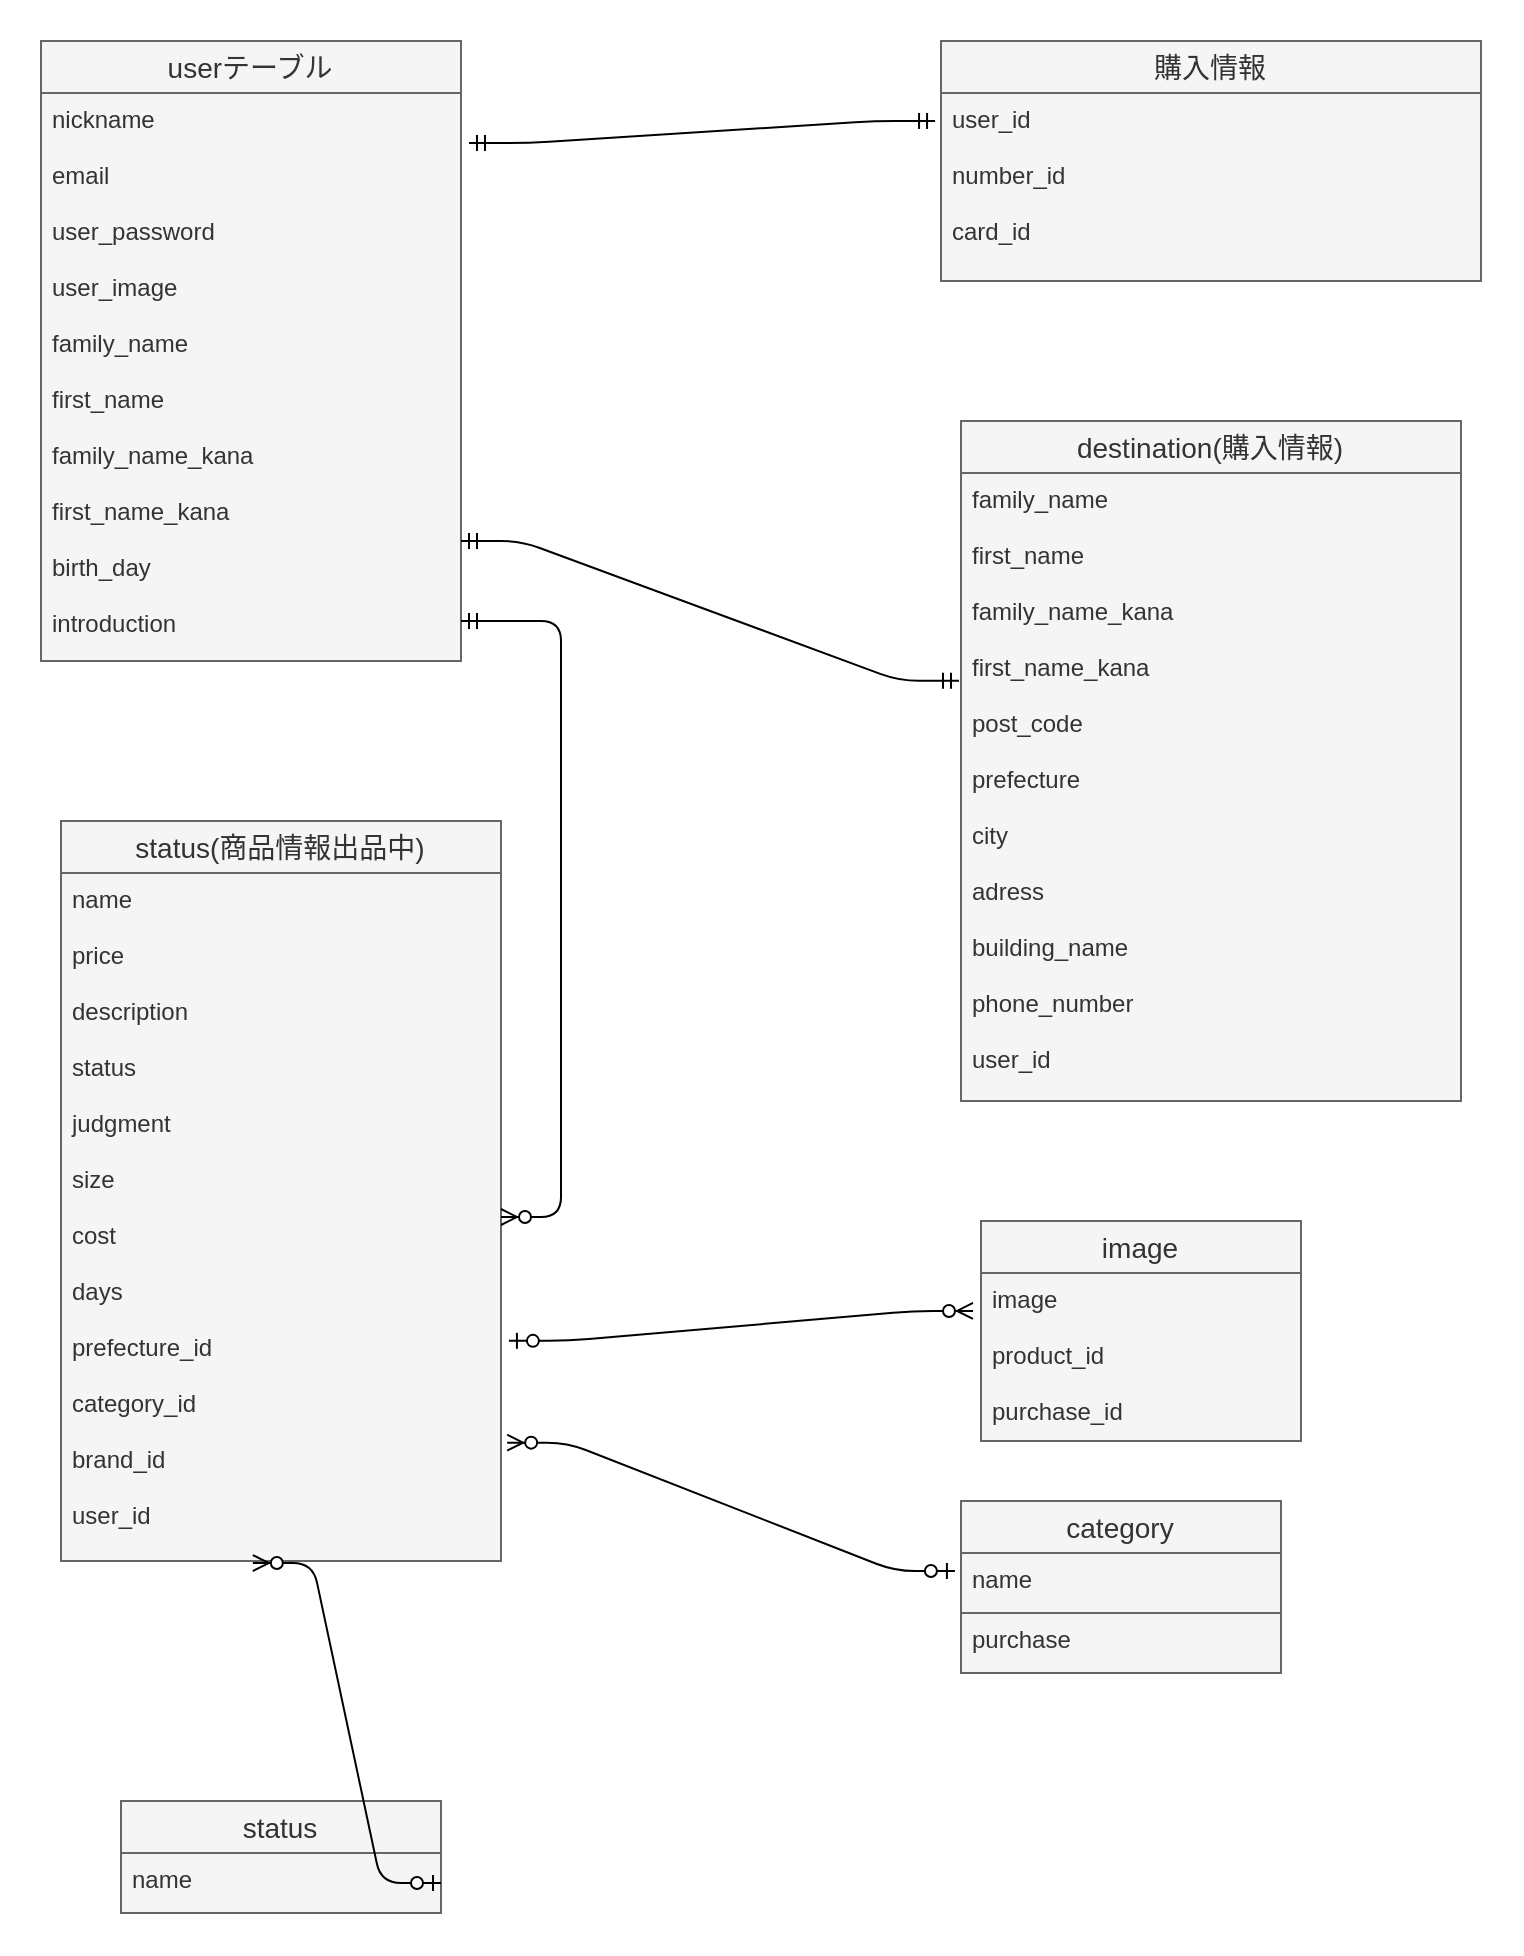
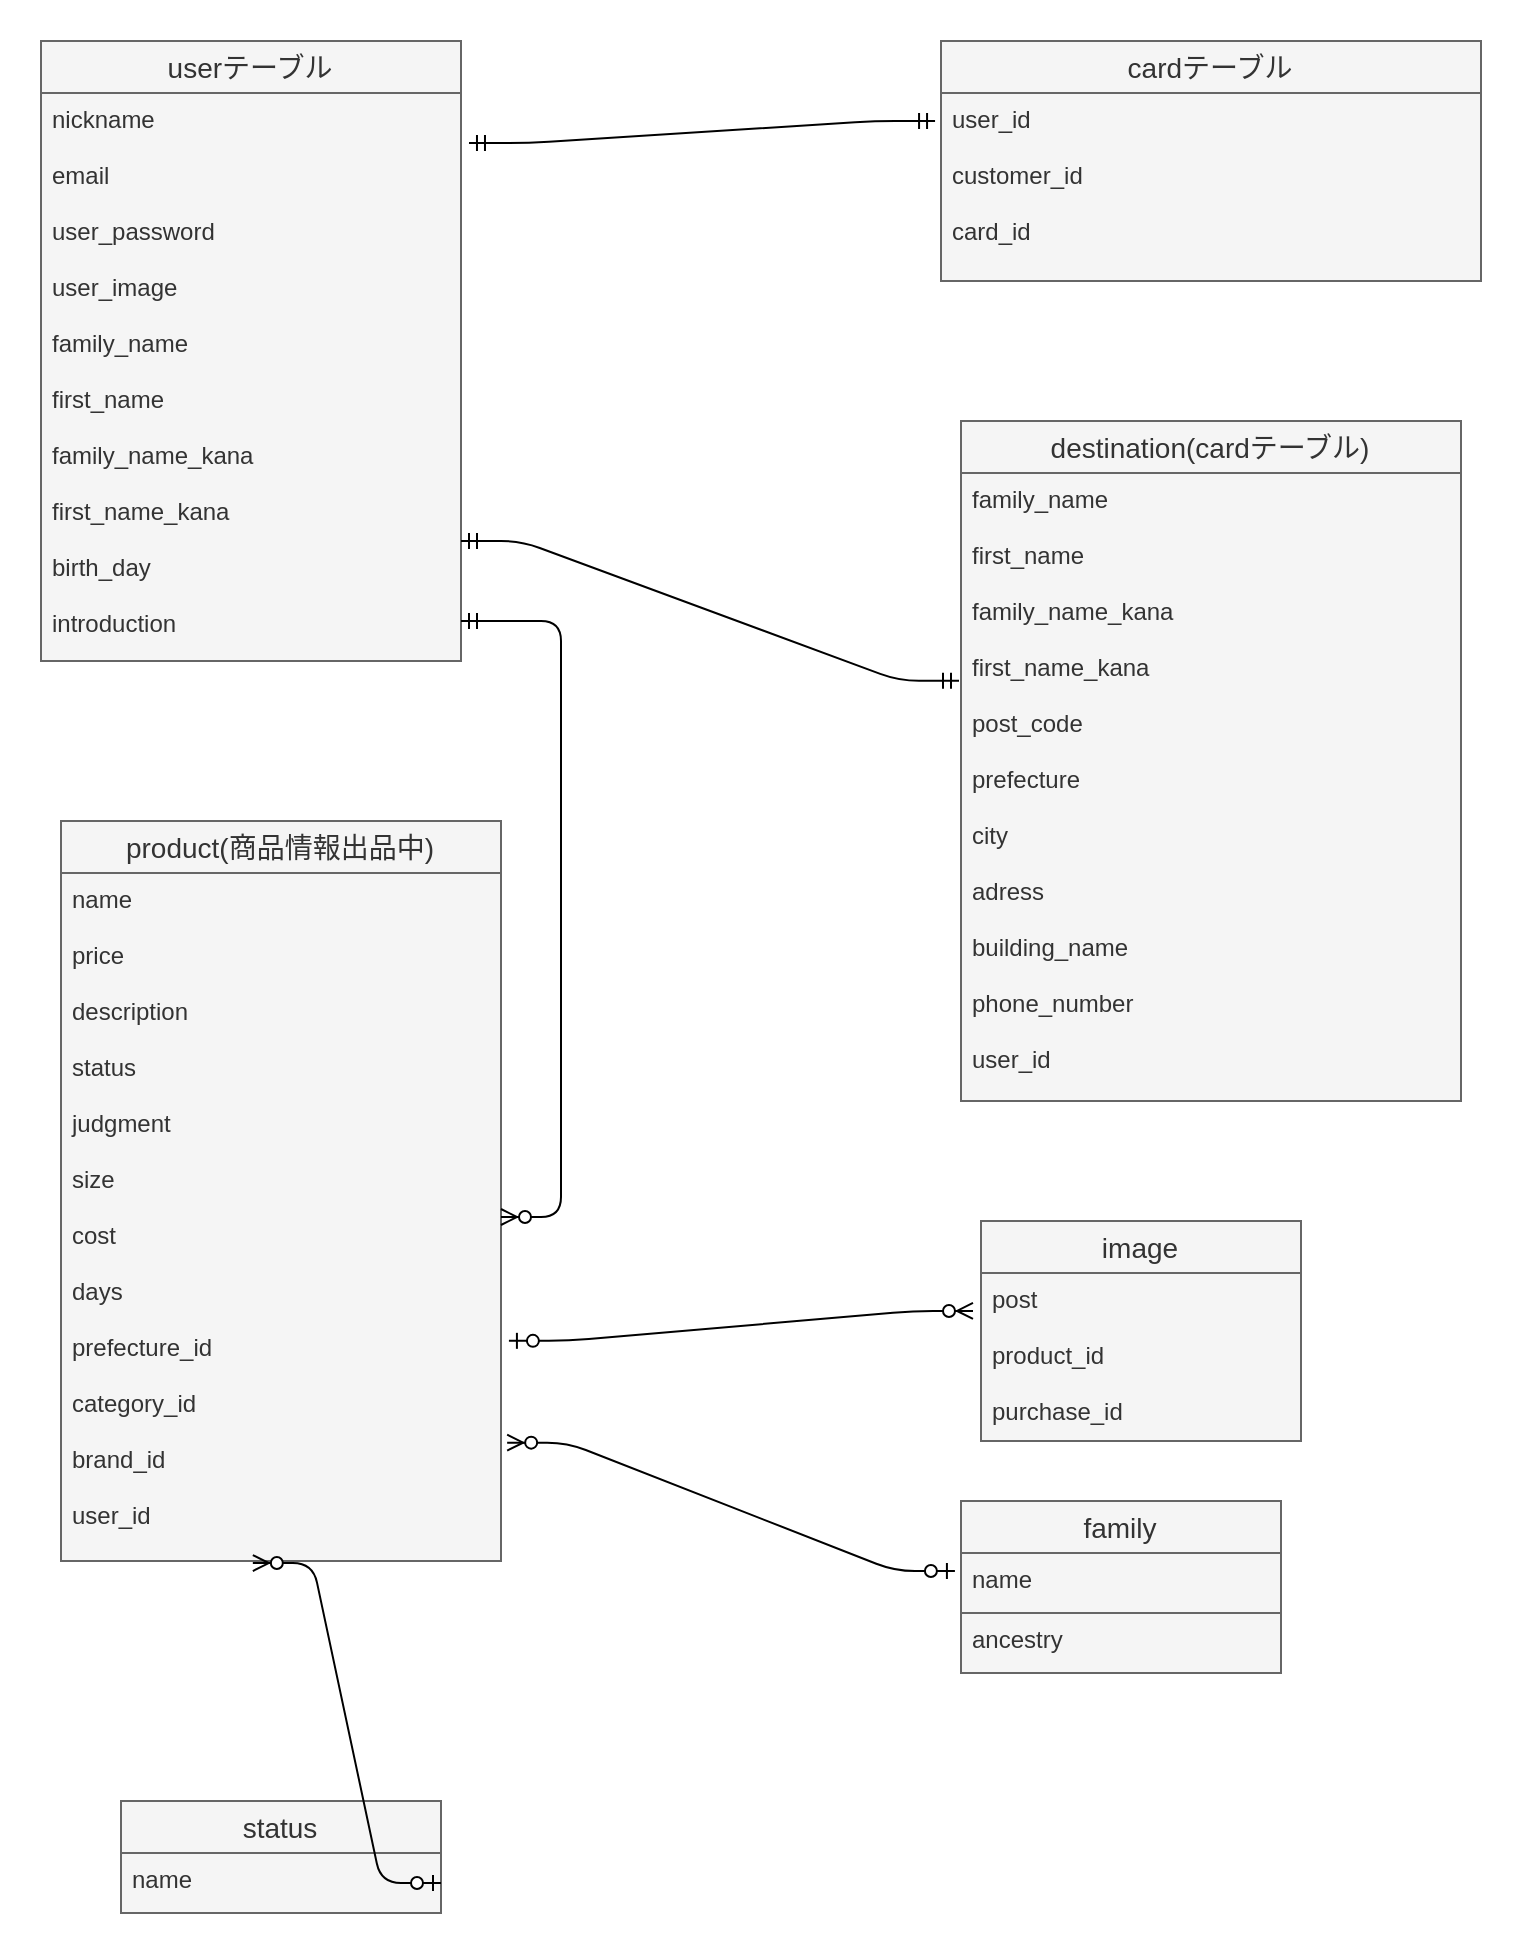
node "購入情報": label "購入情報" -> "cardテーブル"
node "user_id number_id card_id": label "user_id number_id card_id" -> "user_id customer_id card_id"
node "destination(購入情報)": label "destination(購入情報)" -> "destination(cardテーブル)"
node "status(商品情報出品中)": label "status(商品情報出品中)" -> "product(商品情報出品中)"
node "image product_id purchase_id": label "image product_id purchase_id" -> "post product_id purchase_id"
node "category": label "category" -> "family"
node "purchase": label "purchase" -> "ancestry"
